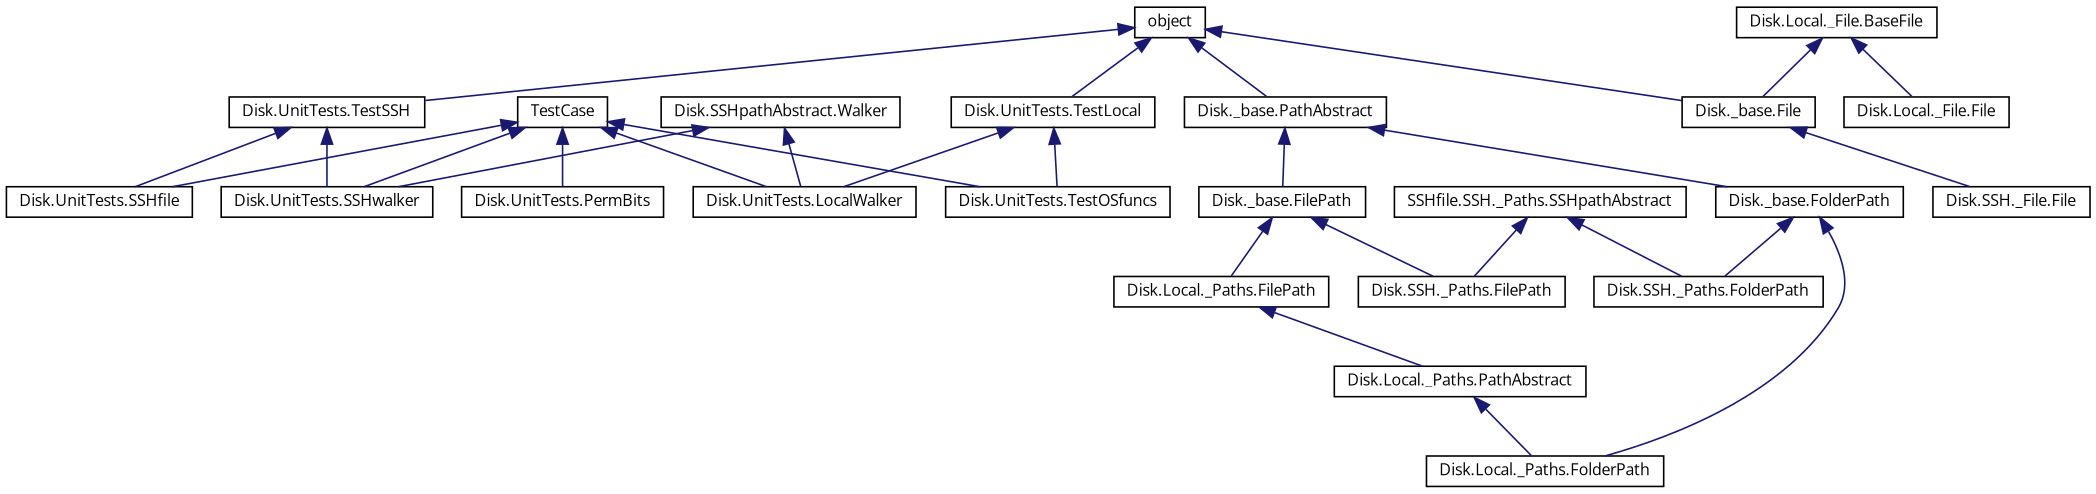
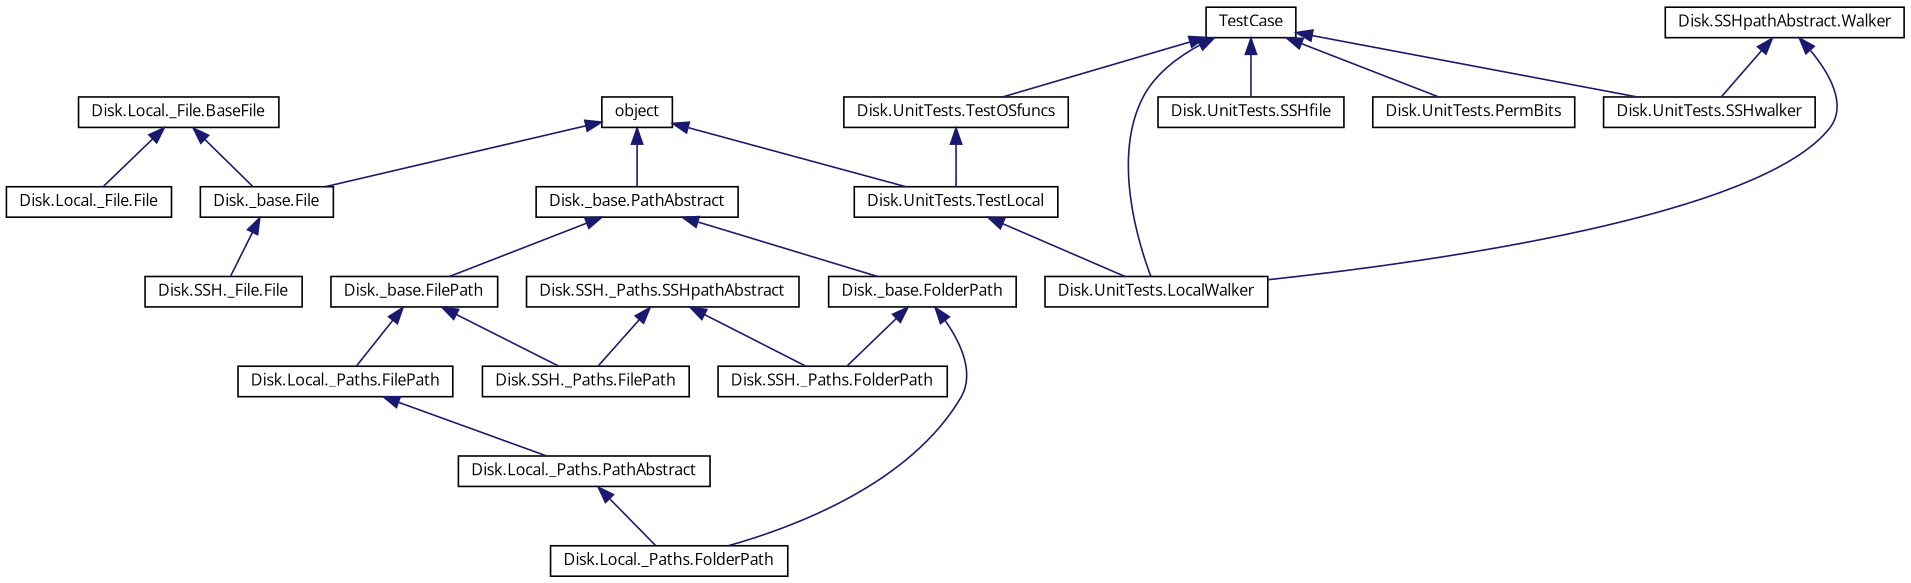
node "Disk.UnitTests.TestSSH": removed
edge "Disk.UnitTests.TestOSfuncs" -> "Disk.UnitTests.TestLocal": reversed
node "SSHfile.SSH._Paths.SSHpathAbstract": label "SSHfile.SSH._Paths.SSHpathAbstract" -> "Disk.SSH._Paths.SSHpathAbstract"
